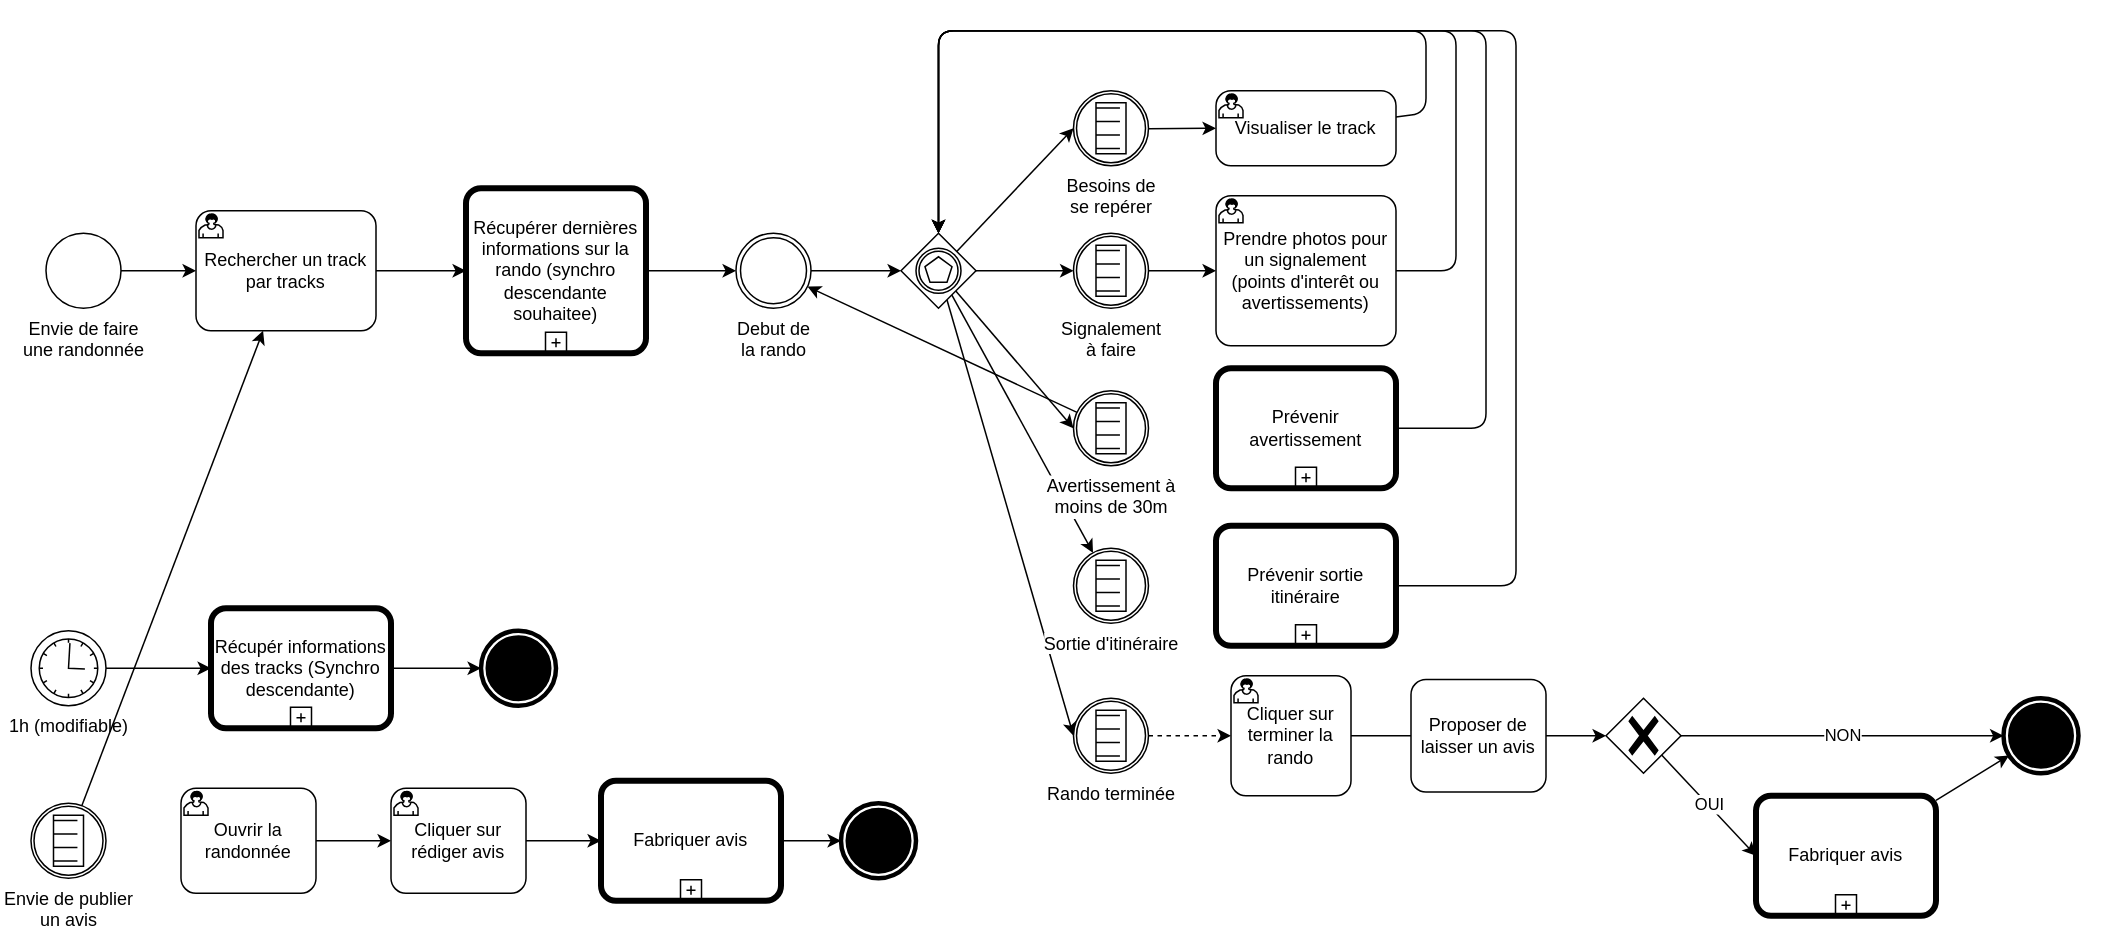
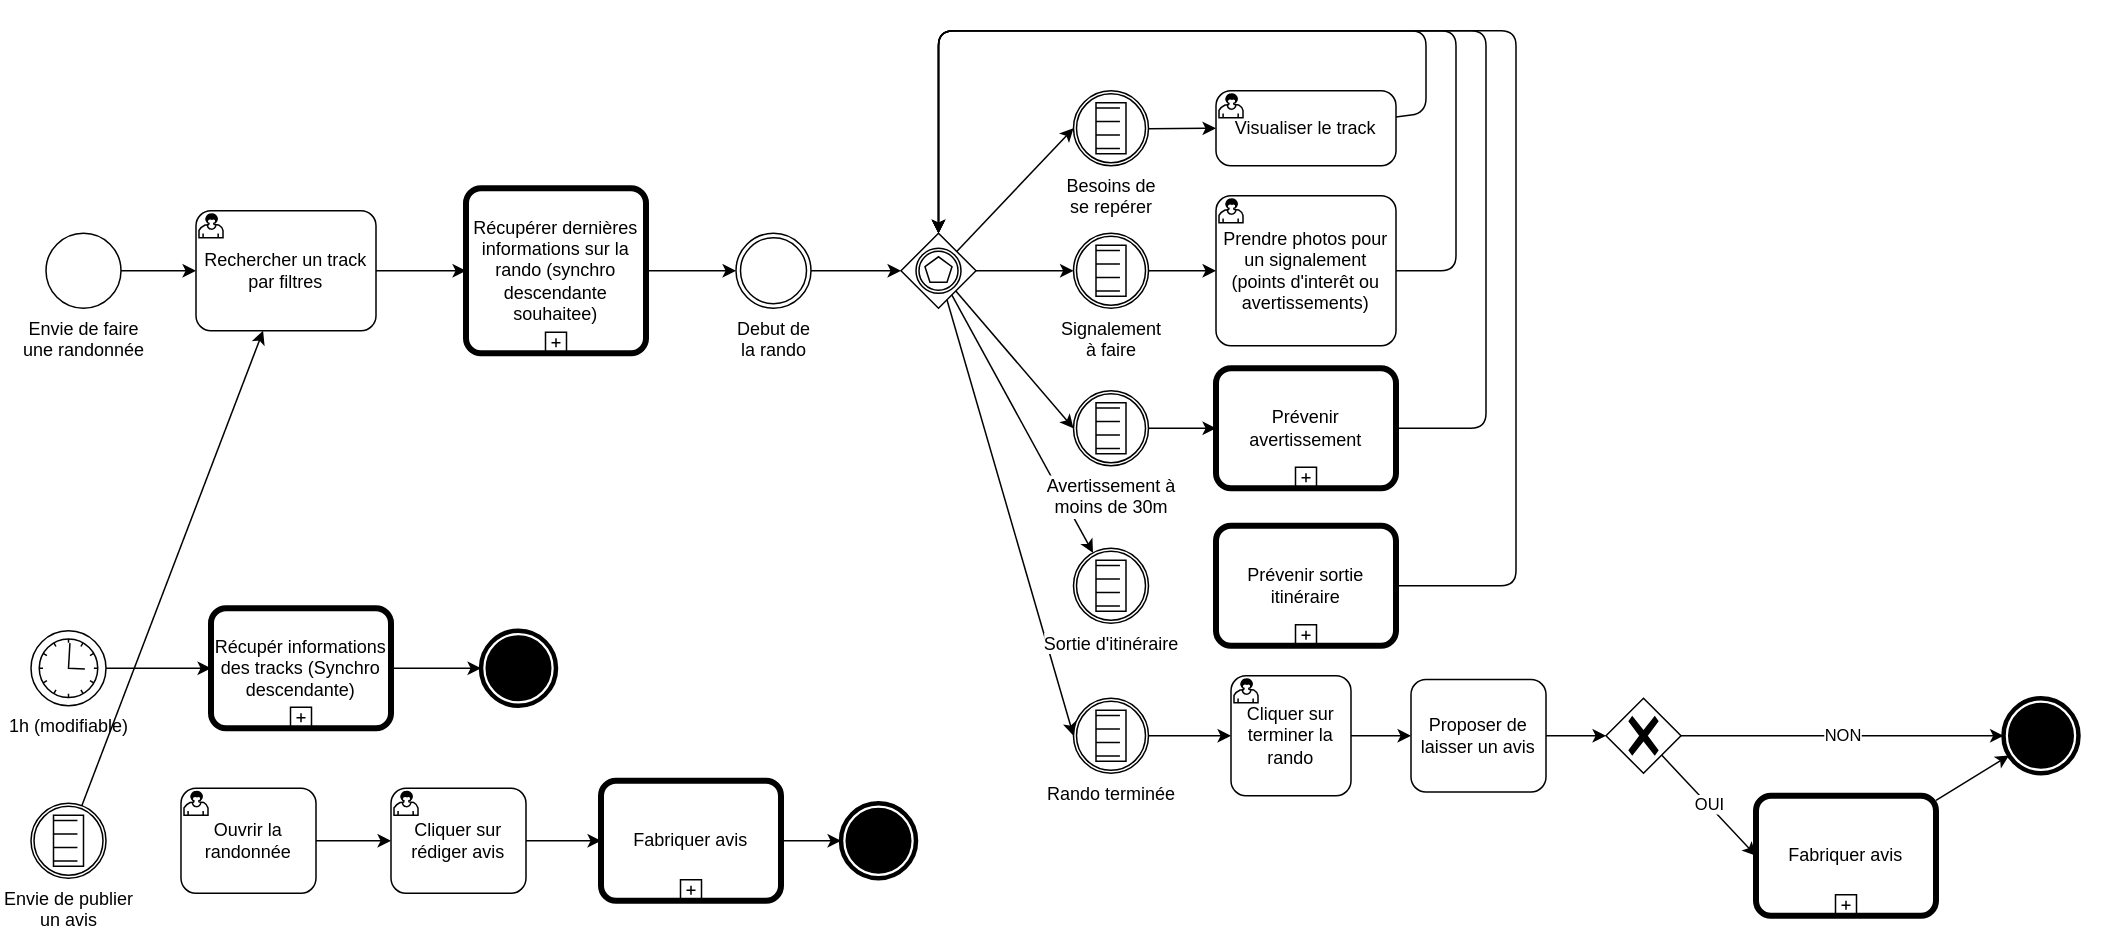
node "Rechercher un track par tracks": label "Rechercher un track par tracks" -> "Rechercher un track par filtres"
edge "Avertissement àmoins de 30m" -> "Debut de la rando": now "Avertissement àmoins de 30m" -> "Prévenir avertissement"
edge "Rando terminée" -> "Cliquer sur terminer la rando": style dashed -> solid
edge "Cliquer sur terminer la rando" -- "Proposer de laisser un avis": arrowhead none -> classic
